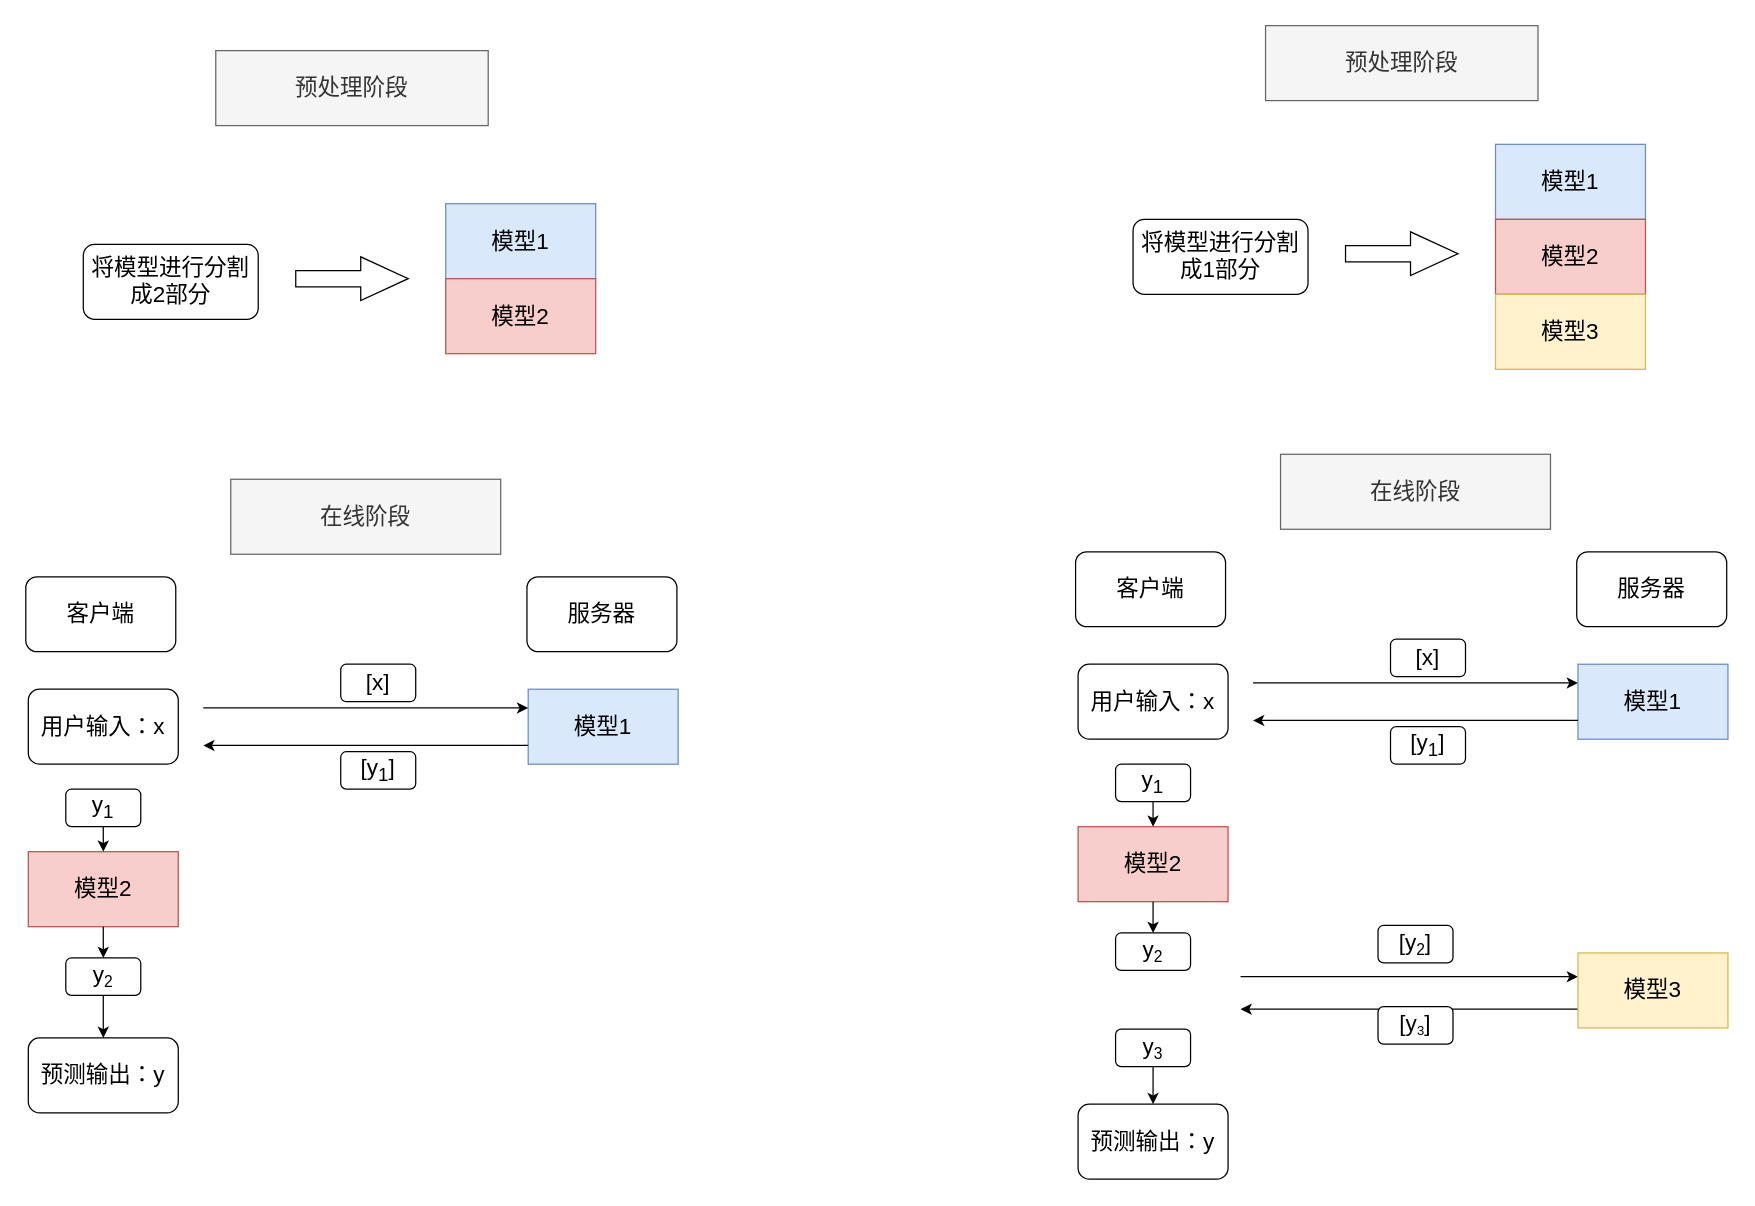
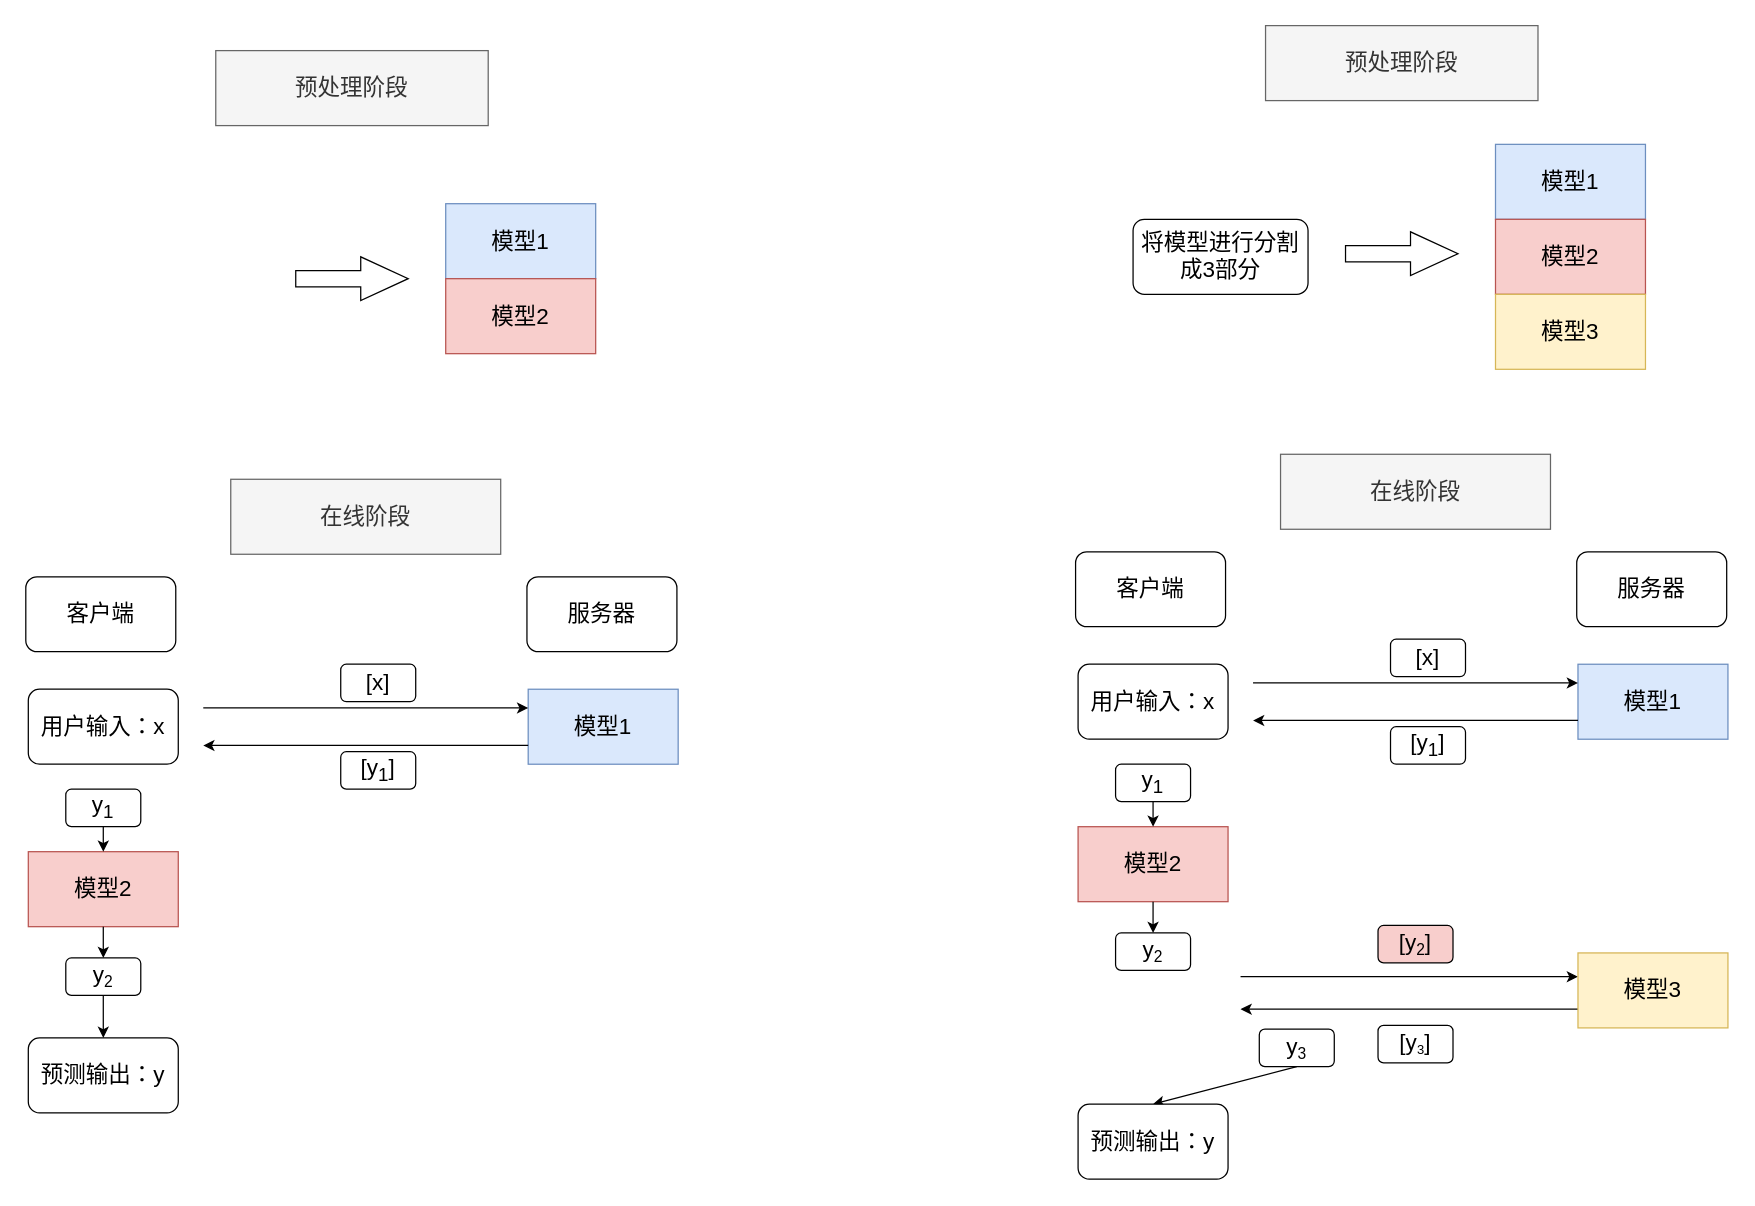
node "将模型进行分割成1部分": label "将模型进行分割成1部分" -> "将模型进行分割成3部分"
node "将模型进行分割成2部分": removed
node "[y2]": fillcolor #ffffff -> #f8cecc
node "[y3]": moved (1416, 1026) -> (1416, 1044)
node "y3": moved (1153, 1048) -> (1297, 1048)
